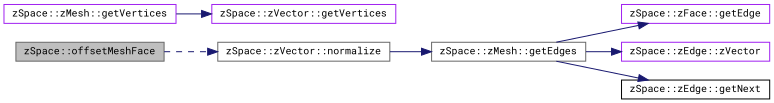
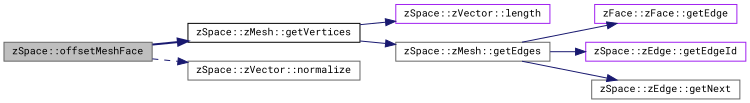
node "zSpace::zMesh::getVertices": color purple -> black
node "zSpace::zVector::getVertices": label "zSpace::zVector::getVertices" -> "zSpace::zVector::length"
node "zSpace::zFace::getEdge": label "zSpace::zFace::getEdge" -> "zFace::zFace::getEdge"
edge "zSpace::offsetMeshFace" -> "zSpace::zMesh::getVertices": added
edge "zSpace::zVector::normalize" -> "zSpace::zMesh::getEdges": now "zSpace::zMesh::getVertices" -> "zSpace::zMesh::getEdges"
node "zSpace::zEdge::zVector": label "zSpace::zEdge::zVector" -> "zSpace::zEdge::getEdgeId"
node "zSpace::zEdge::getNext": color black -> gray40
